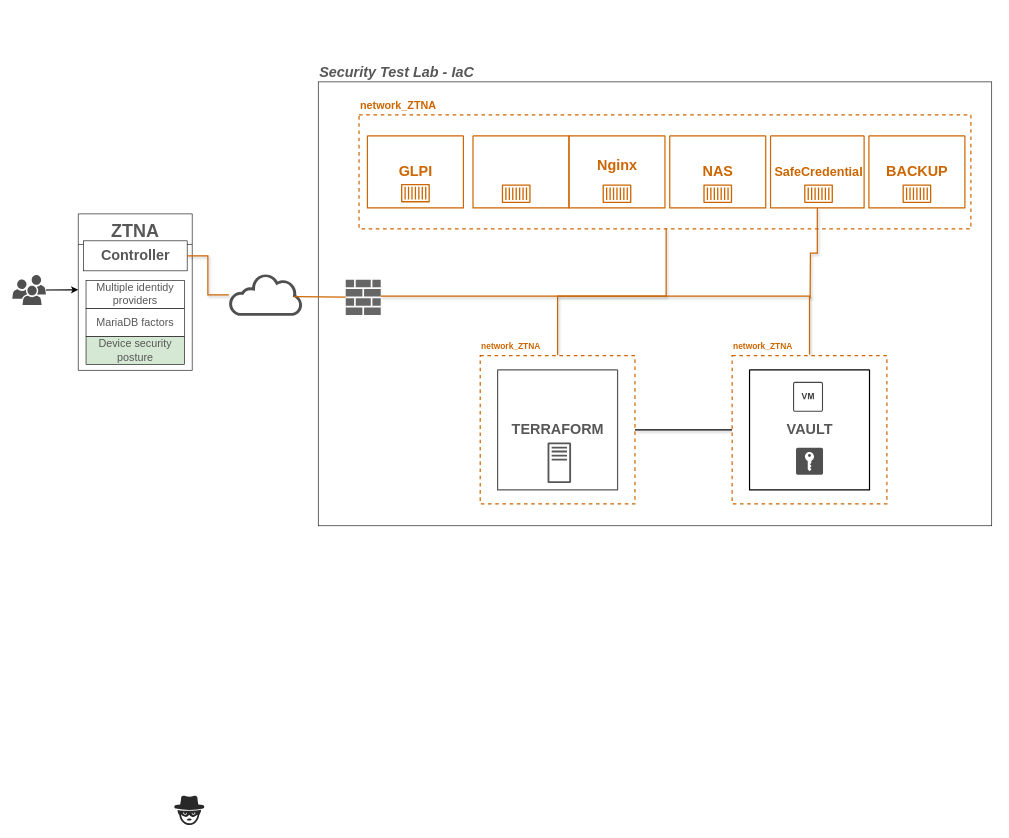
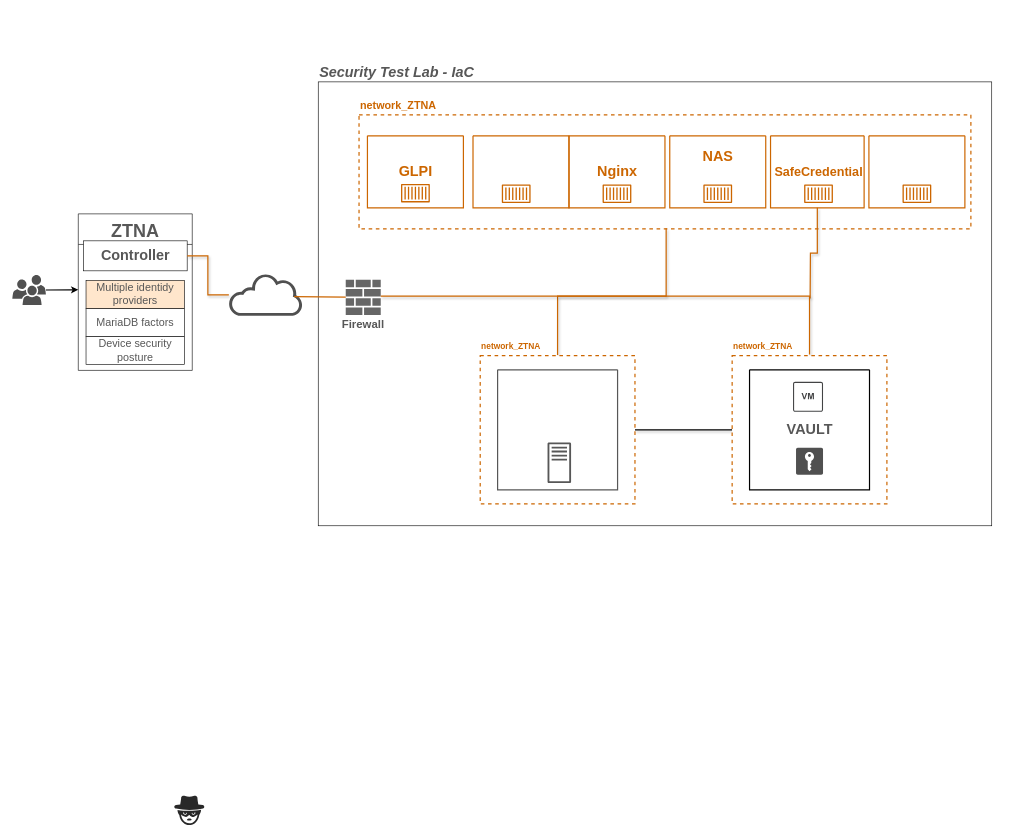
node "Nginx": moved (617, 166) -> (617, 172)
node "NAS": moved (718, 172) -> (718, 157)
node "BACKUP": removed
node "Multiple identidy providers": fillcolor #ffffff -> #ffe6cc
node "Firewall": added
node "Device security posture": fillcolor #d5e8d4 -> #ffffff
node "TERRAFORM": removed
